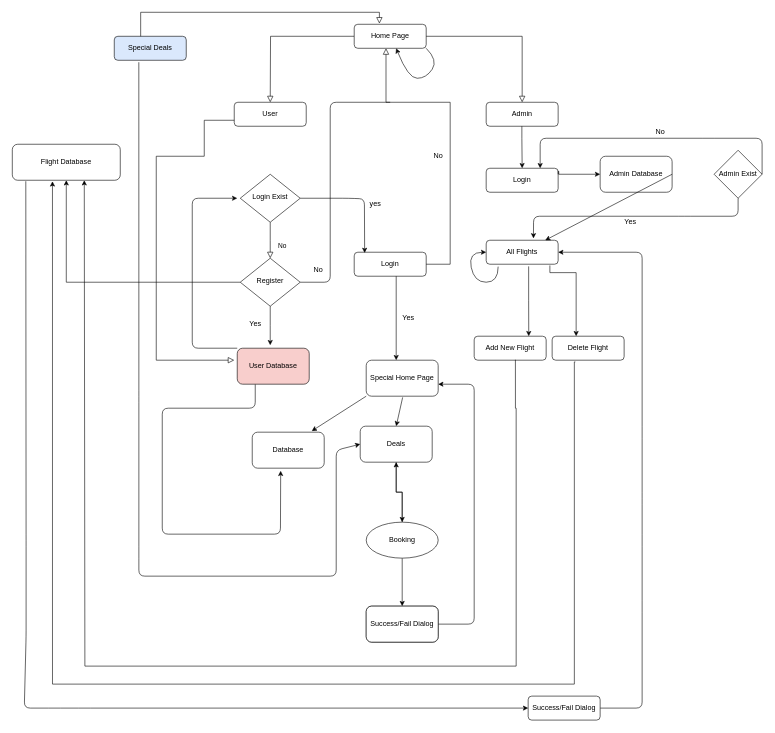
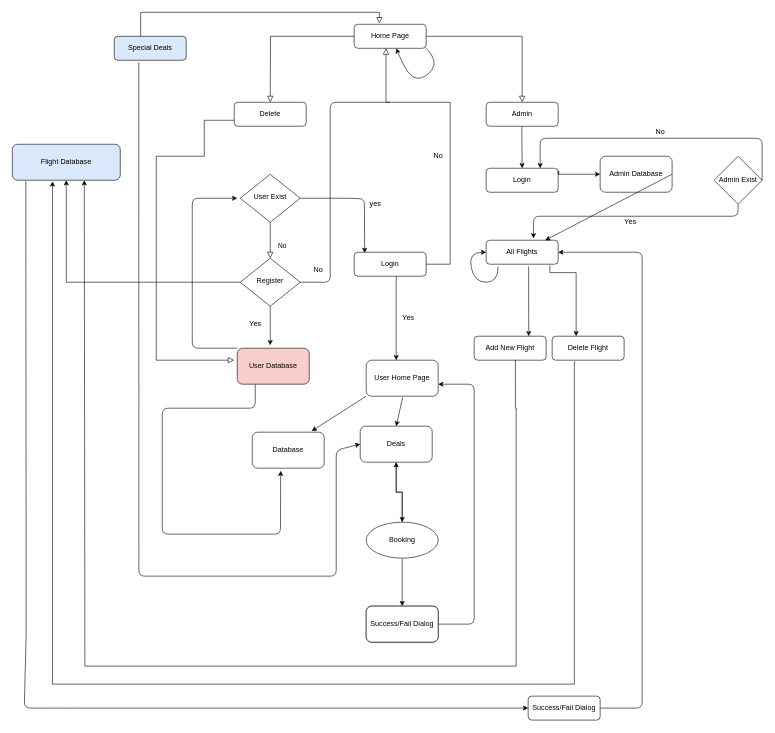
node "User": label "User" -> "Delete"
node "Flight Database": fillcolor #ffffff -> #dae8fc
node "Admin Exist": moved (738, 174) -> (738, 180)
node "Login Exist": label "Login Exist" -> "User Exist"
node "Special Home Page": label "Special Home Page" -> "User Home Page"
